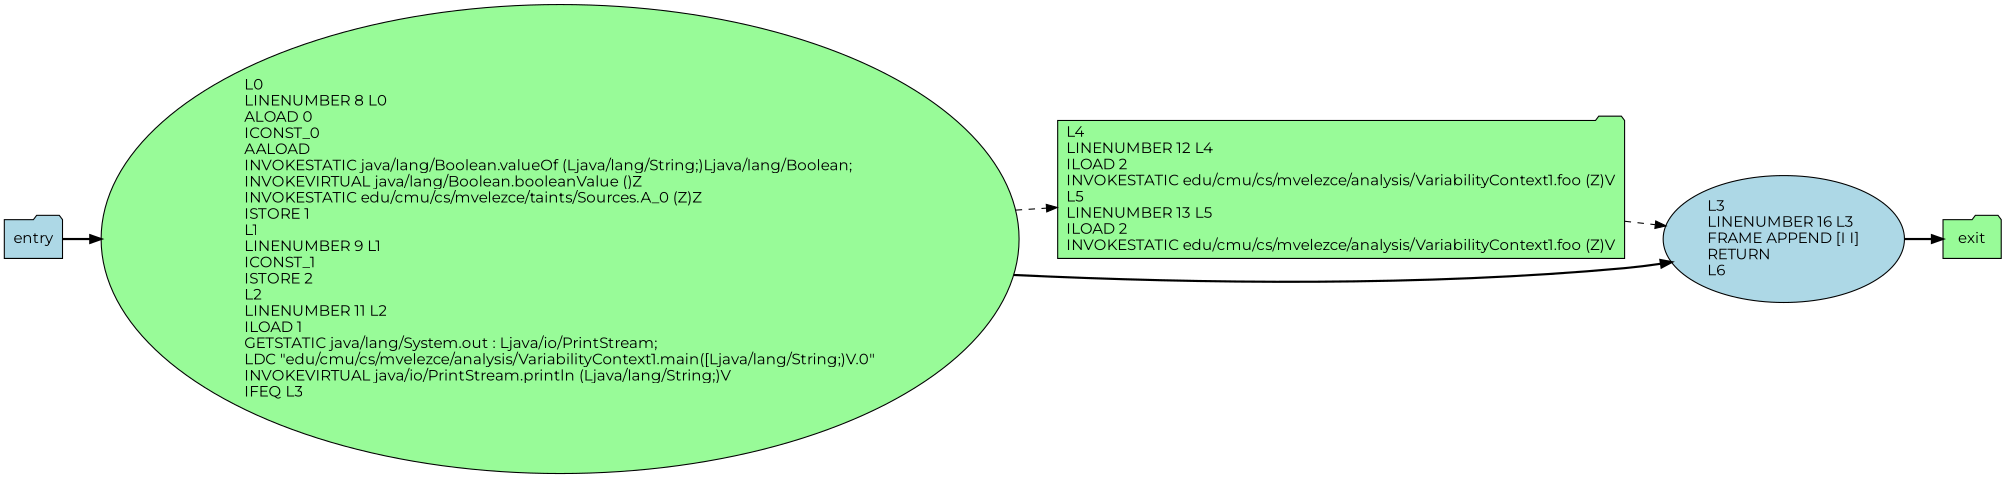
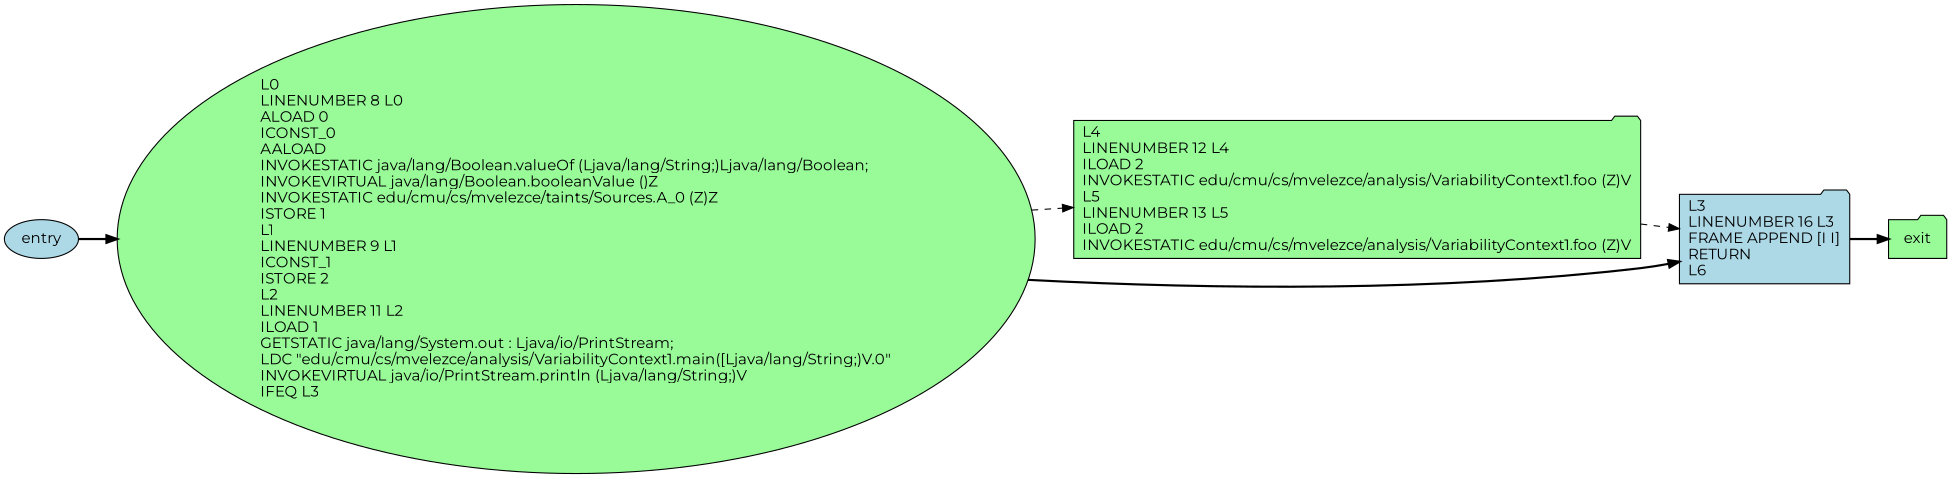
node "entry": shape folder -> ellipse
node "L3 LINENUMBER 16 L3 FRAME APPEND [I I] RETURN L6": shape ellipse -> folder
